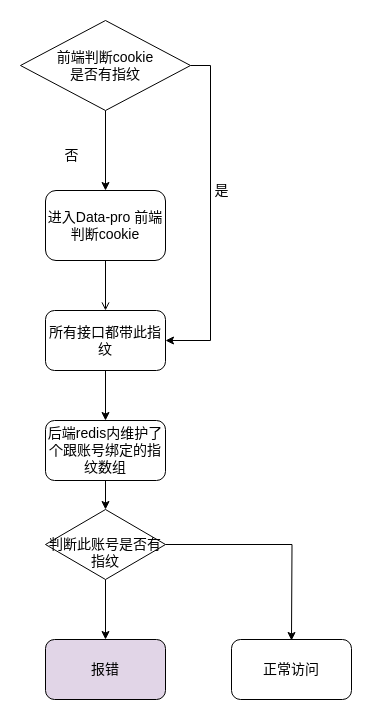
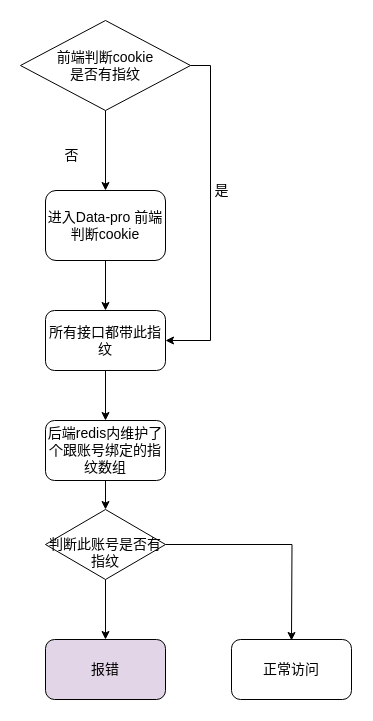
edge "进入Data-pro 前端判断cookie" -> "所有接口都带此指纹": arrowhead open -> classic
